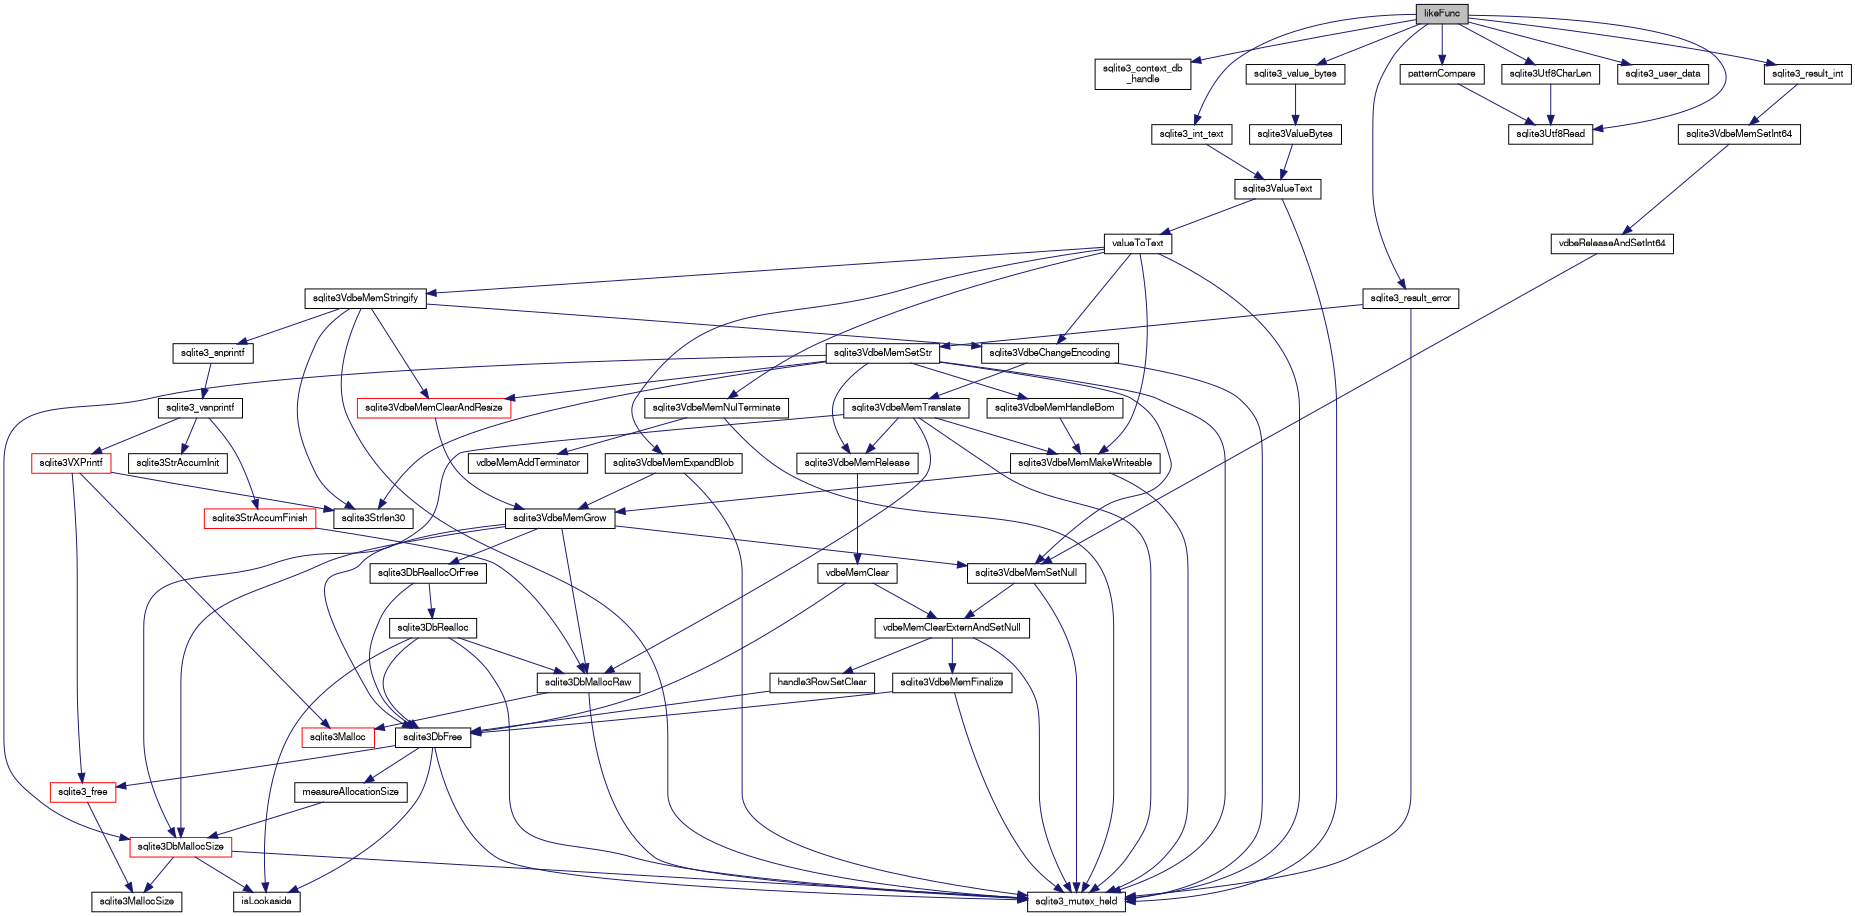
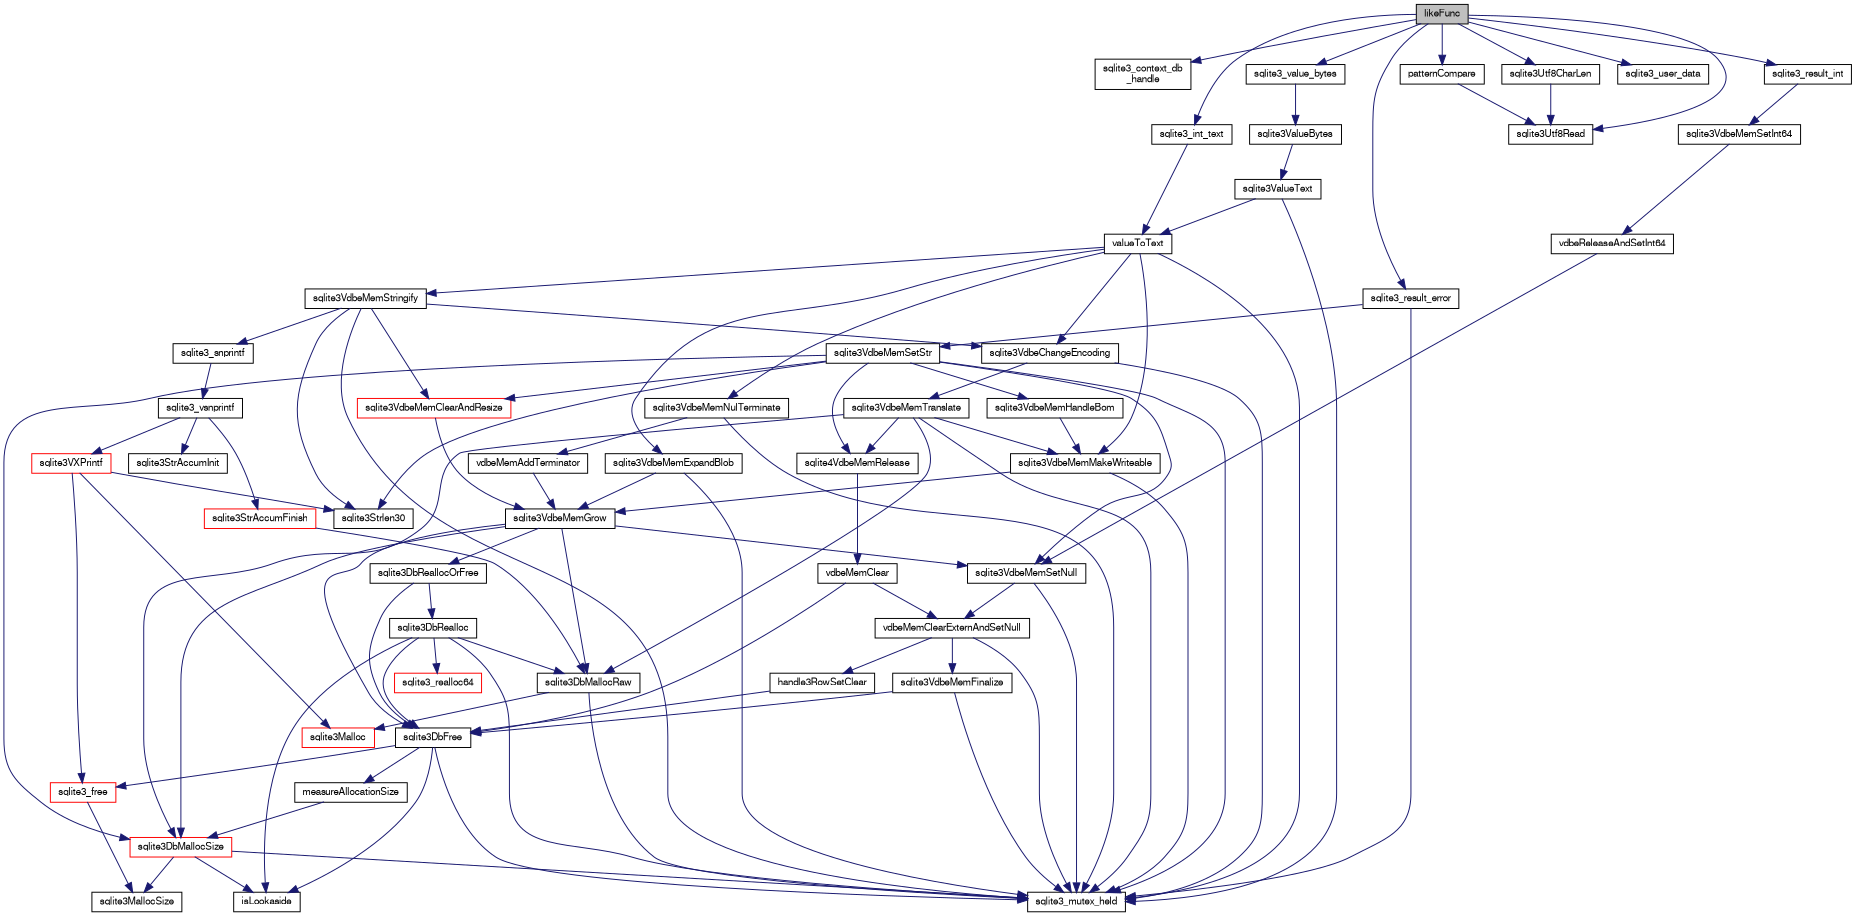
edge "sqlite3_int_text" -> "sqlite3ValueText": now "sqlite3_int_text" -> "valueToText"
node "sqlite3VdbeMemRelease": label "sqlite3VdbeMemRelease" -> "sqlite4VdbeMemRelease"
edge "vdbeMemAddTerminator" -> "sqlite3VdbeMemGrow": added
node "sqlite3_realloc64": added
